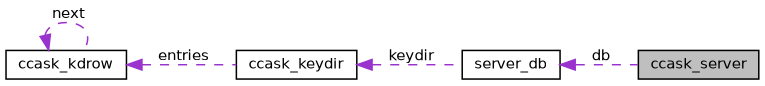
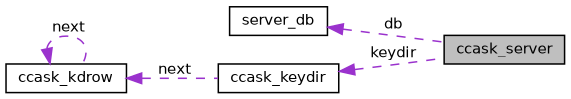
edge "ccask_keydir" -> "ccask_kdrow": label " entries" -> " next"
edge "server_db" -> "ccask_keydir": now "ccask_server" -> "ccask_keydir"
